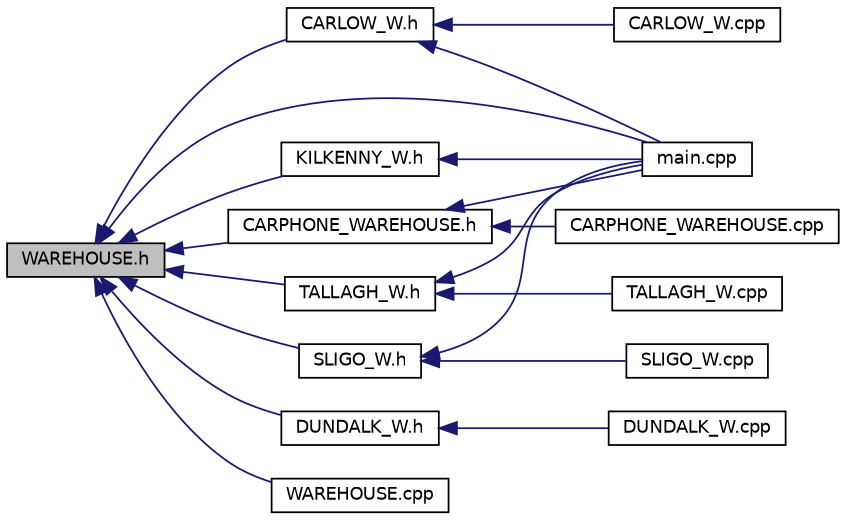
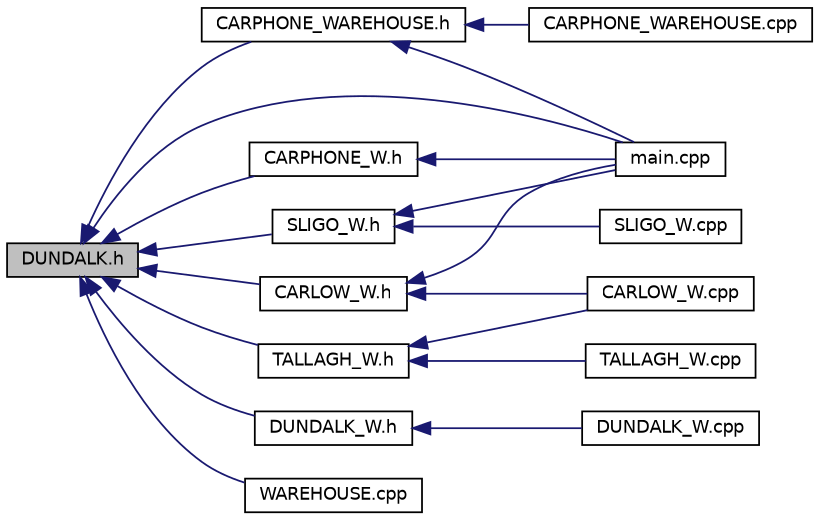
node "KILKENNY_W.h": label "KILKENNY_W.h" -> "CARPHONE_W.h"
edge "main.cpp" -> "TALLAGH_W.h": now "CARLOW_W.cpp" -> "TALLAGH_W.h"
node "WAREHOUSE.h": label "WAREHOUSE.h" -> "DUNDALK.h"
